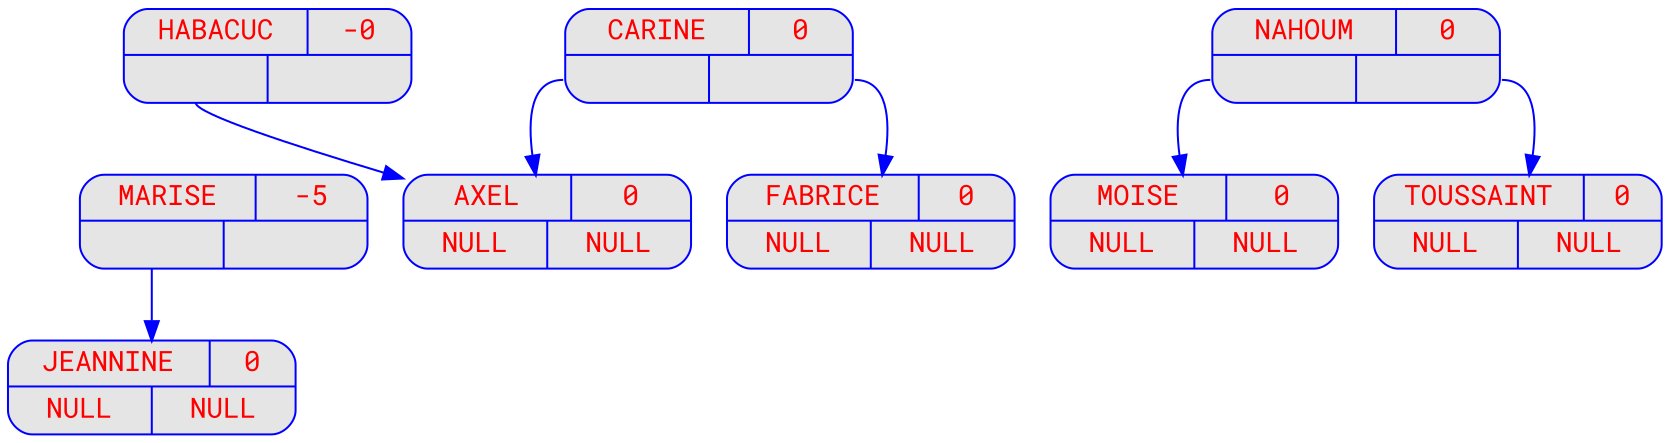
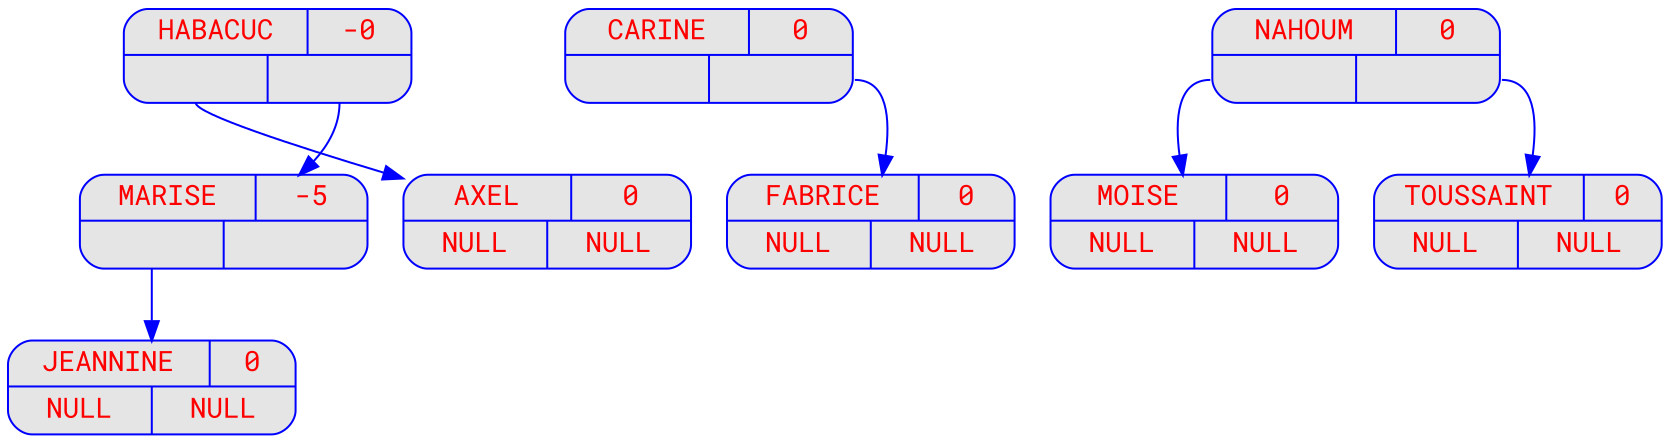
edge "CARINE" -> "AXEL": removed
edge "HABACUC" -> "MARISE": added
